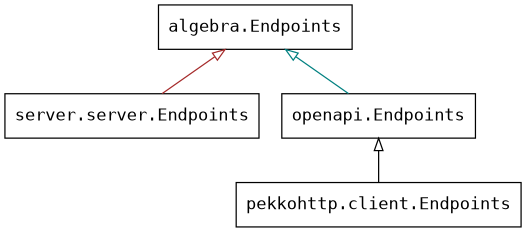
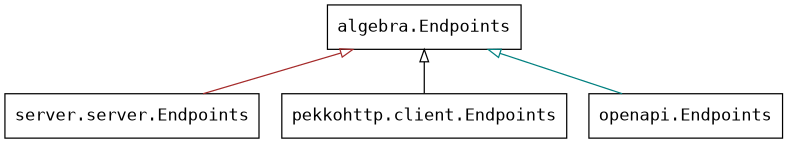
edge "pekkohttp.client.Endpoints" -> "openapi.Endpoints": now "pekkohttp.client.Endpoints" -> "algebra.Endpoints"
